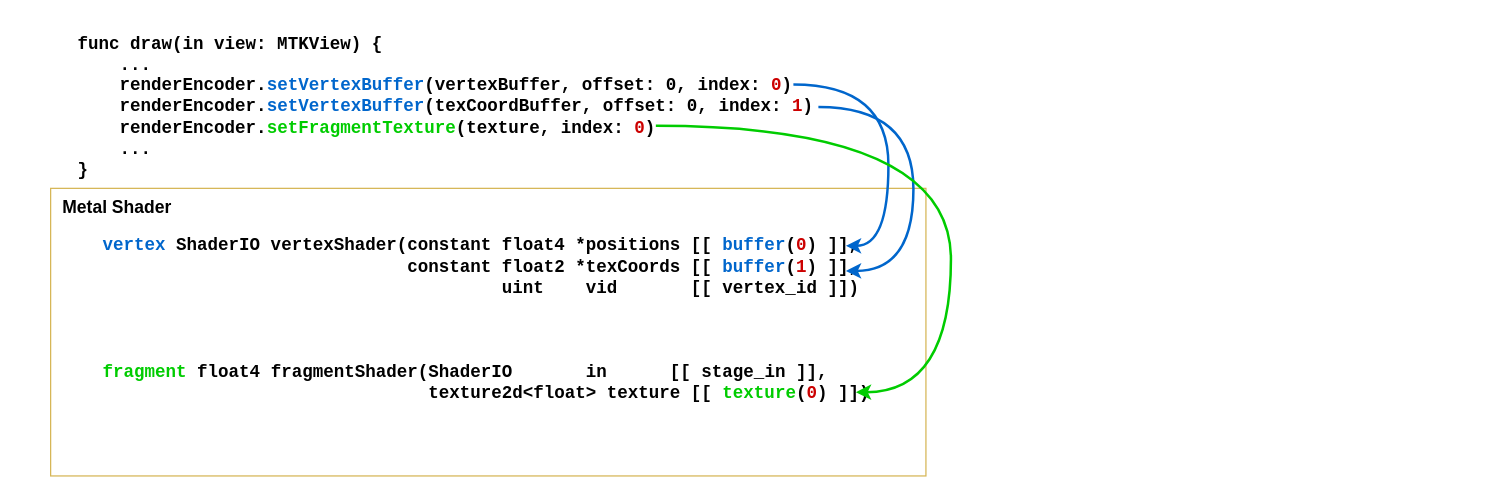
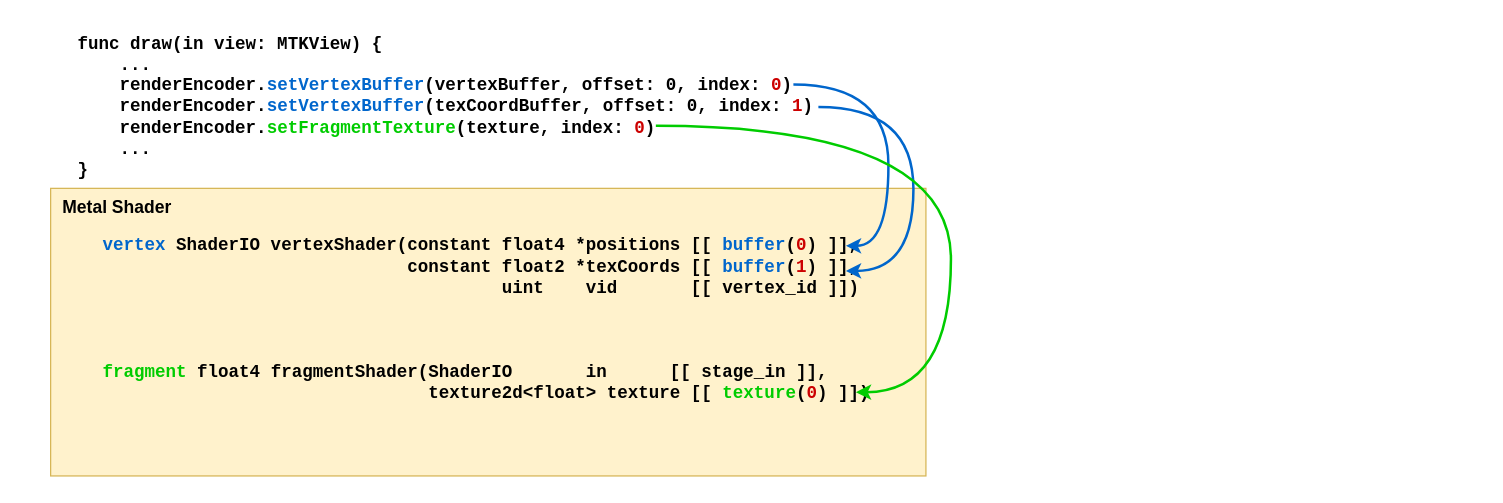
node "Metal Shader": fillcolor #ffffff -> #fff2cc
